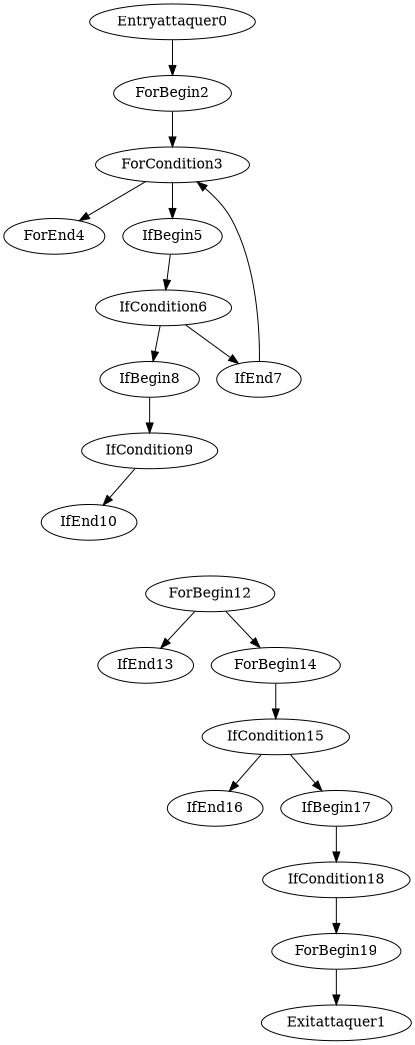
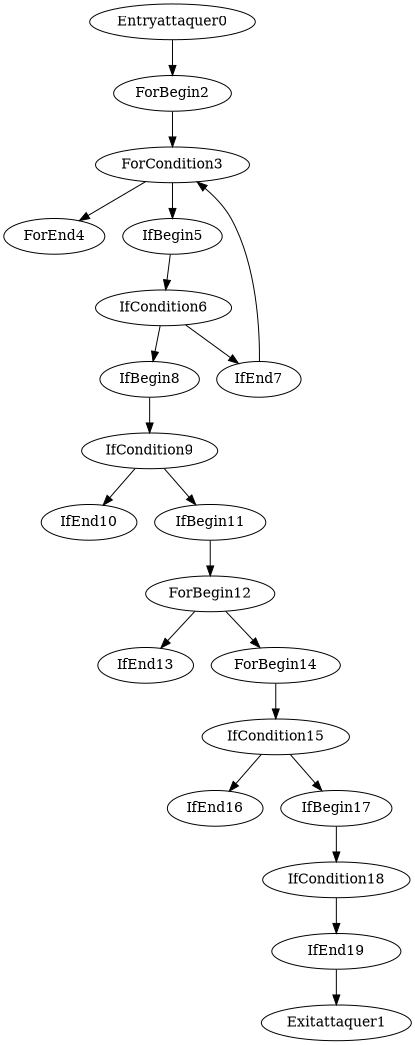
node "IfBegin11": added
node "ForBegin19": label "ForBegin19" -> "IfEnd19"
